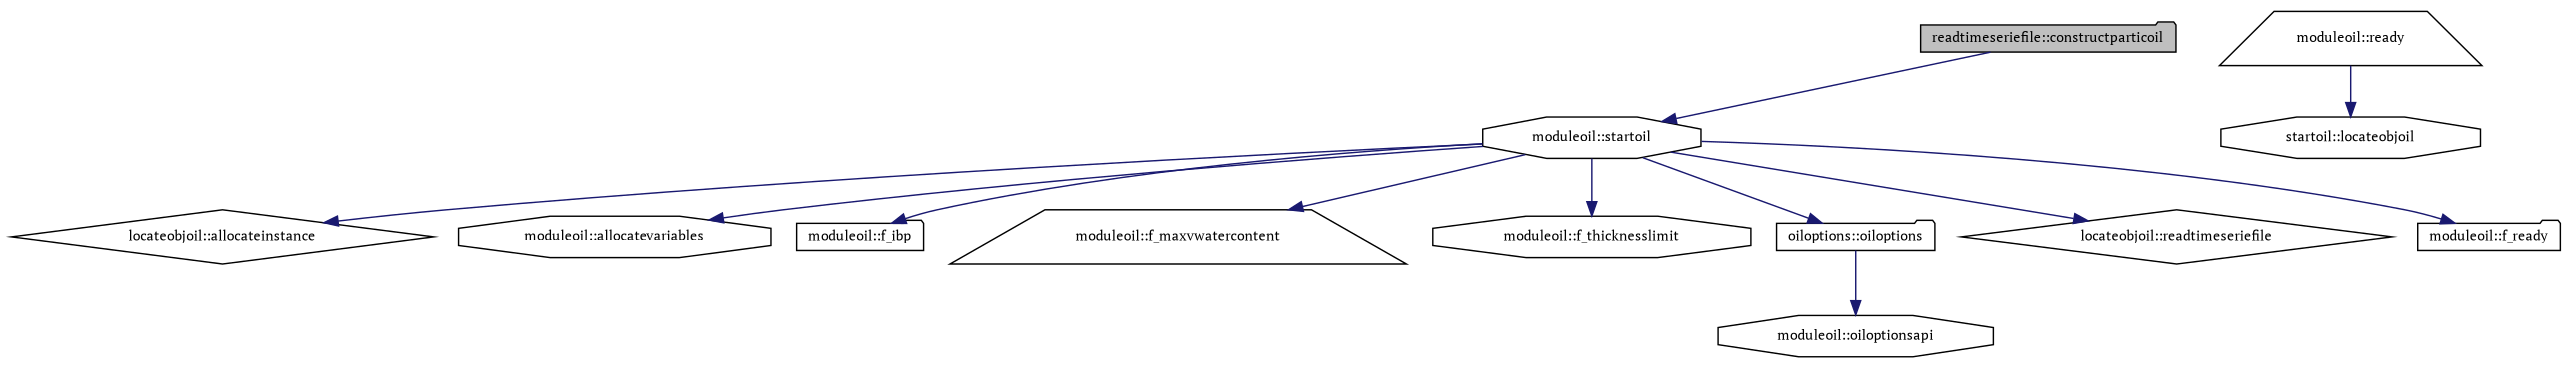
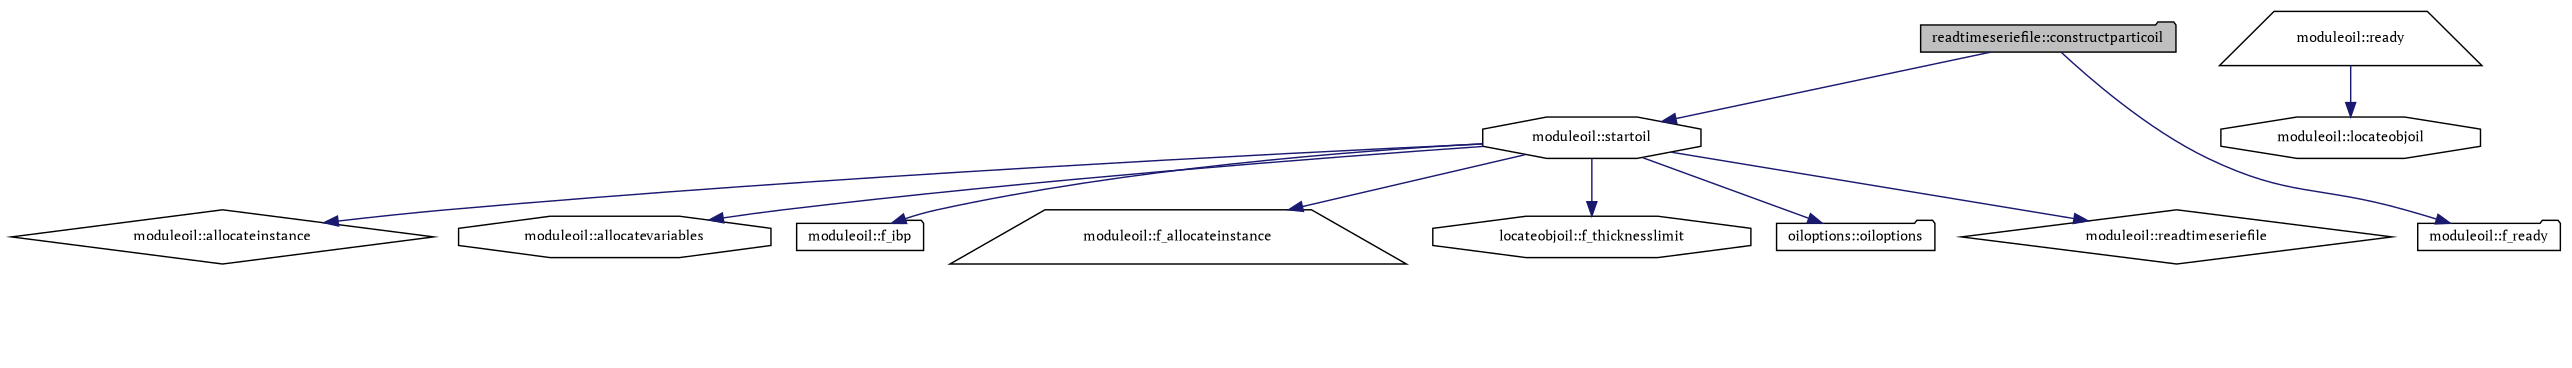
node "startoil::locateobjoil": label "startoil::locateobjoil" -> "moduleoil::locateobjoil"
edge "moduleoil::startoil" -> "moduleoil::f_ready": now "readtimeseriefile::constructparticoil" -> "moduleoil::f_ready"
node "locateobjoil::allocateinstance": label "locateobjoil::allocateinstance" -> "moduleoil::allocateinstance"
node "moduleoil::f_maxvwatercontent": label "moduleoil::f_maxvwatercontent" -> "moduleoil::f_allocateinstance"
node "moduleoil::f_thicknesslimit": label "moduleoil::f_thicknesslimit" -> "locateobjoil::f_thicknesslimit"
node "locateobjoil::readtimeseriefile": label "locateobjoil::readtimeseriefile" -> "moduleoil::readtimeseriefile"
node "moduleoil::oiloptionsapi": removed
